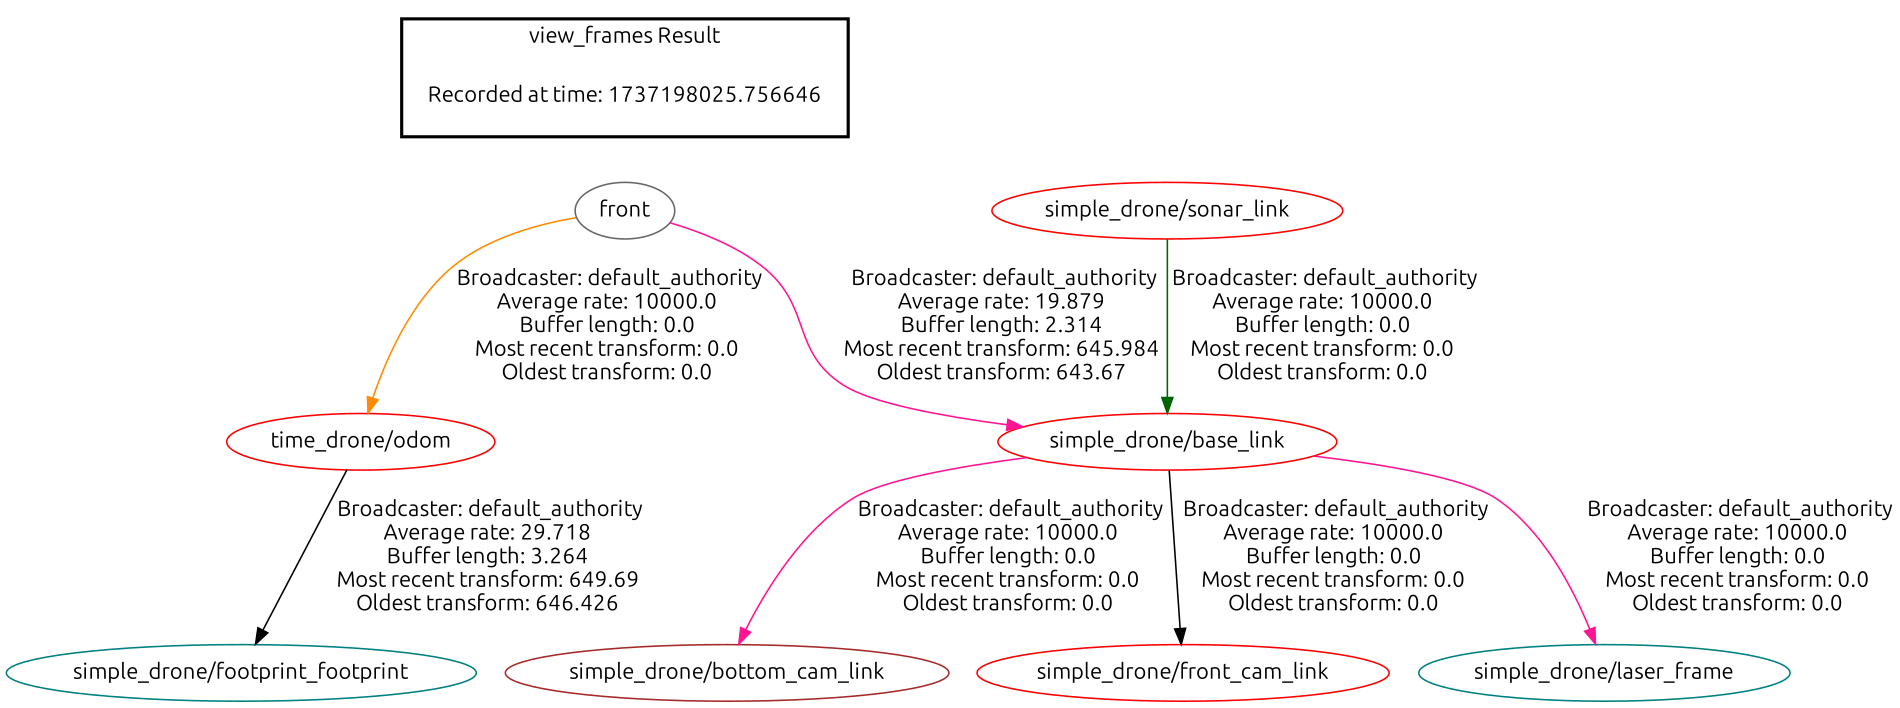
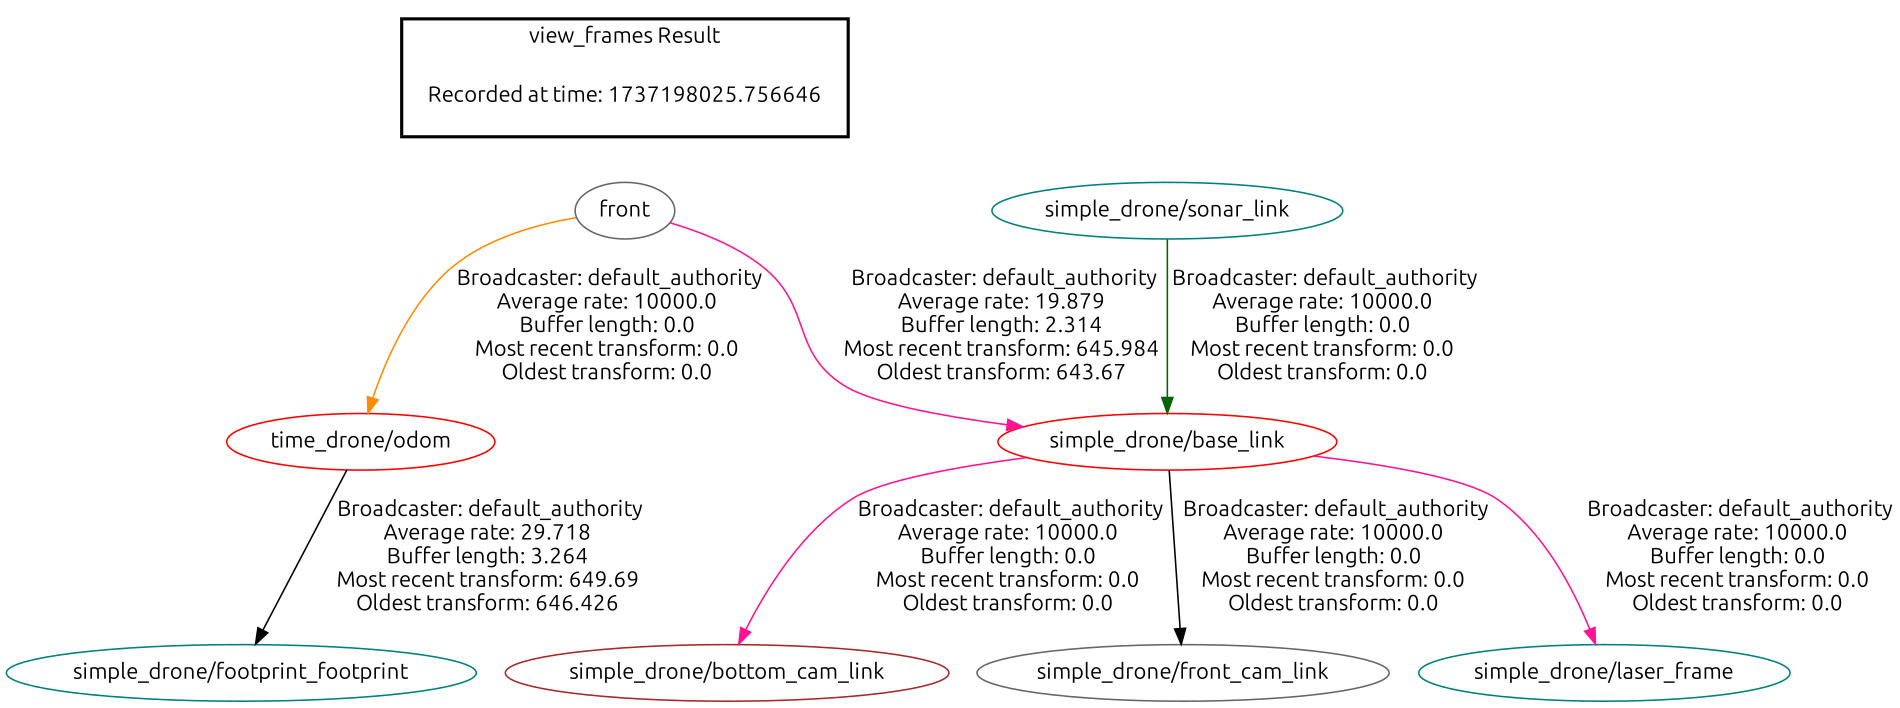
node "simple_drone/sonar_link": color red -> teal
node "simple_drone/front_cam_link": color red -> gray40
